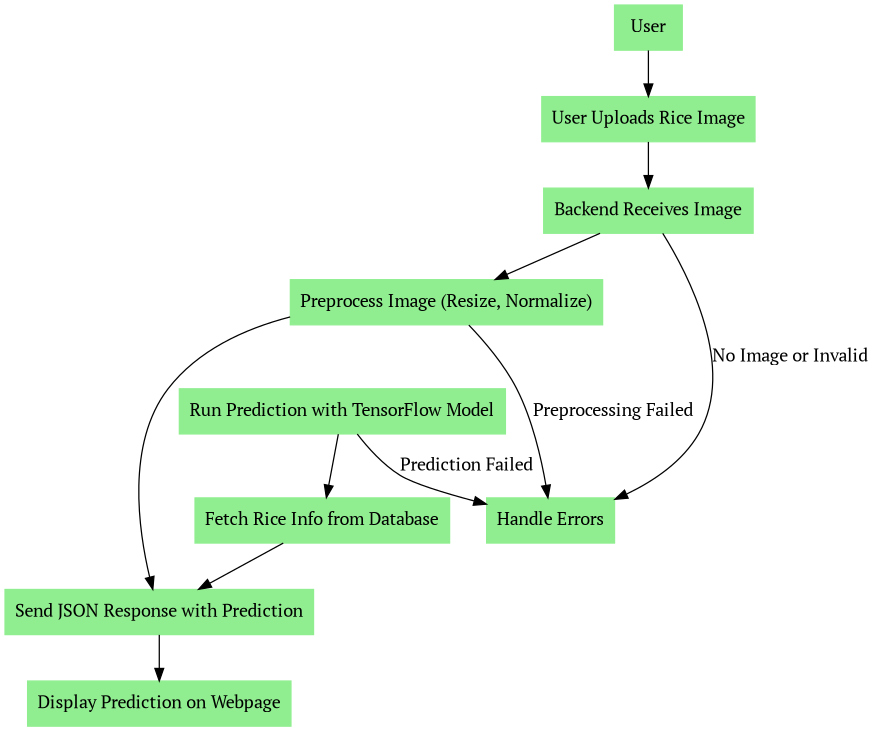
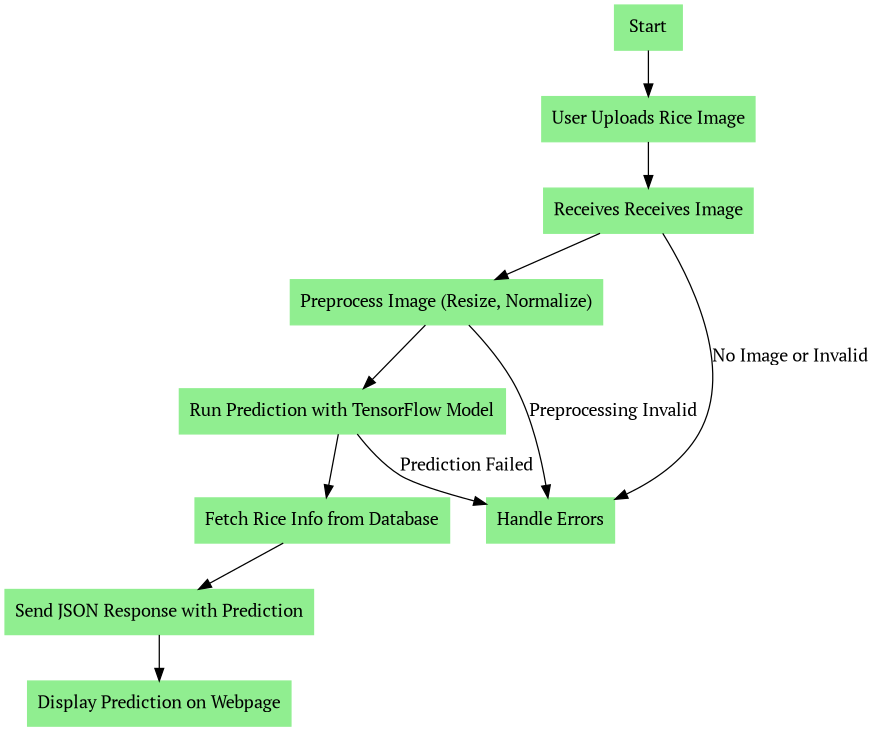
node "User": label "User" -> "Start"
node "Backend Receives Image": label "Backend Receives Image" -> "Receives Receives Image"
edge "Preprocess Image (Resize, Normalize)" -> "Send JSON Response with Prediction": now "Preprocess Image (Resize, Normalize)" -> "Run Prediction with TensorFlow Model"
edge "Preprocess Image (Resize, Normalize)" -> "Handle Errors": label "Preprocessing Failed" -> "Preprocessing Invalid"
